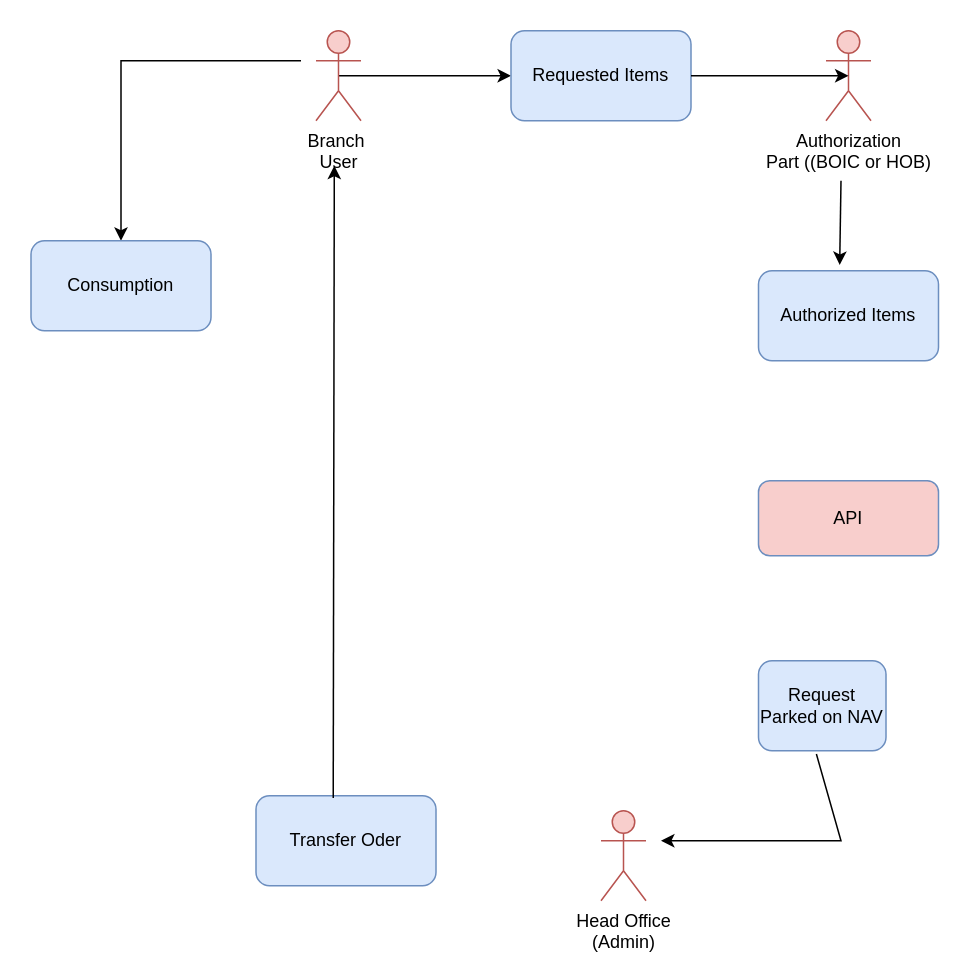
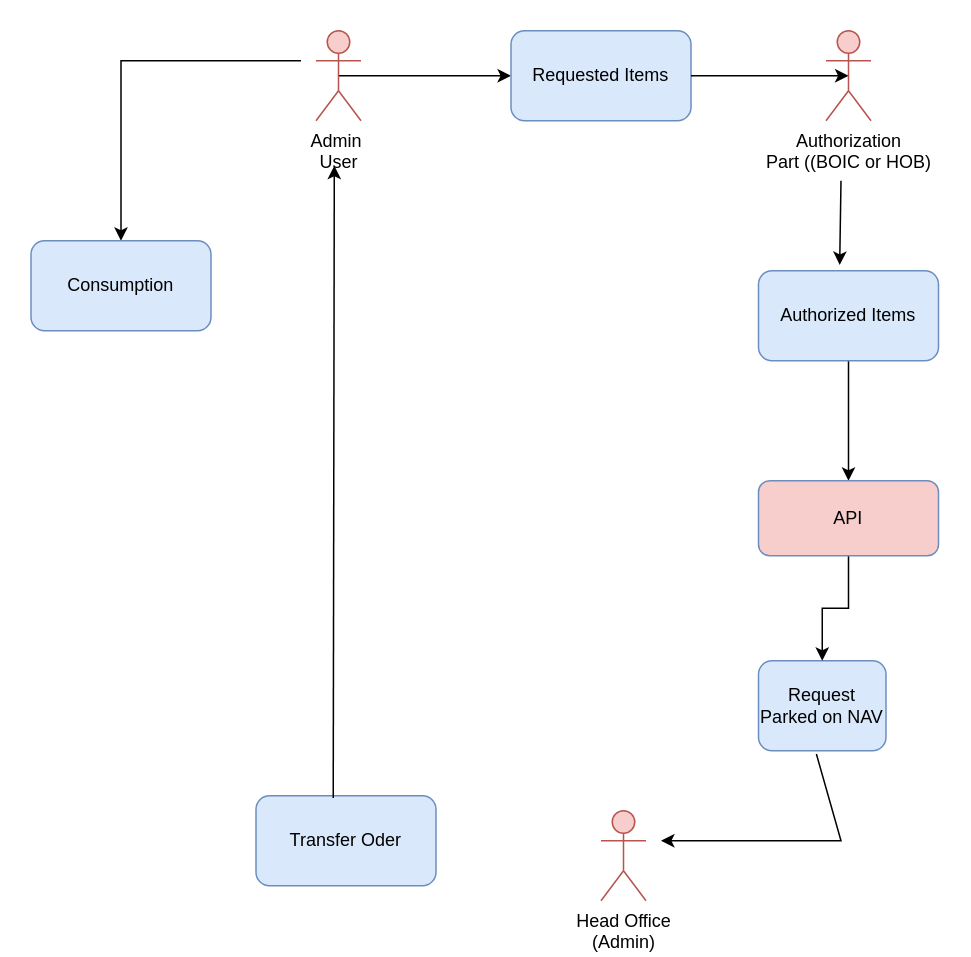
node "Branch User": label "Branch User" -> "Admin User"
edge "Authorized Items" -> "API": added
edge "API" -> "Request Parked on NAV": added
